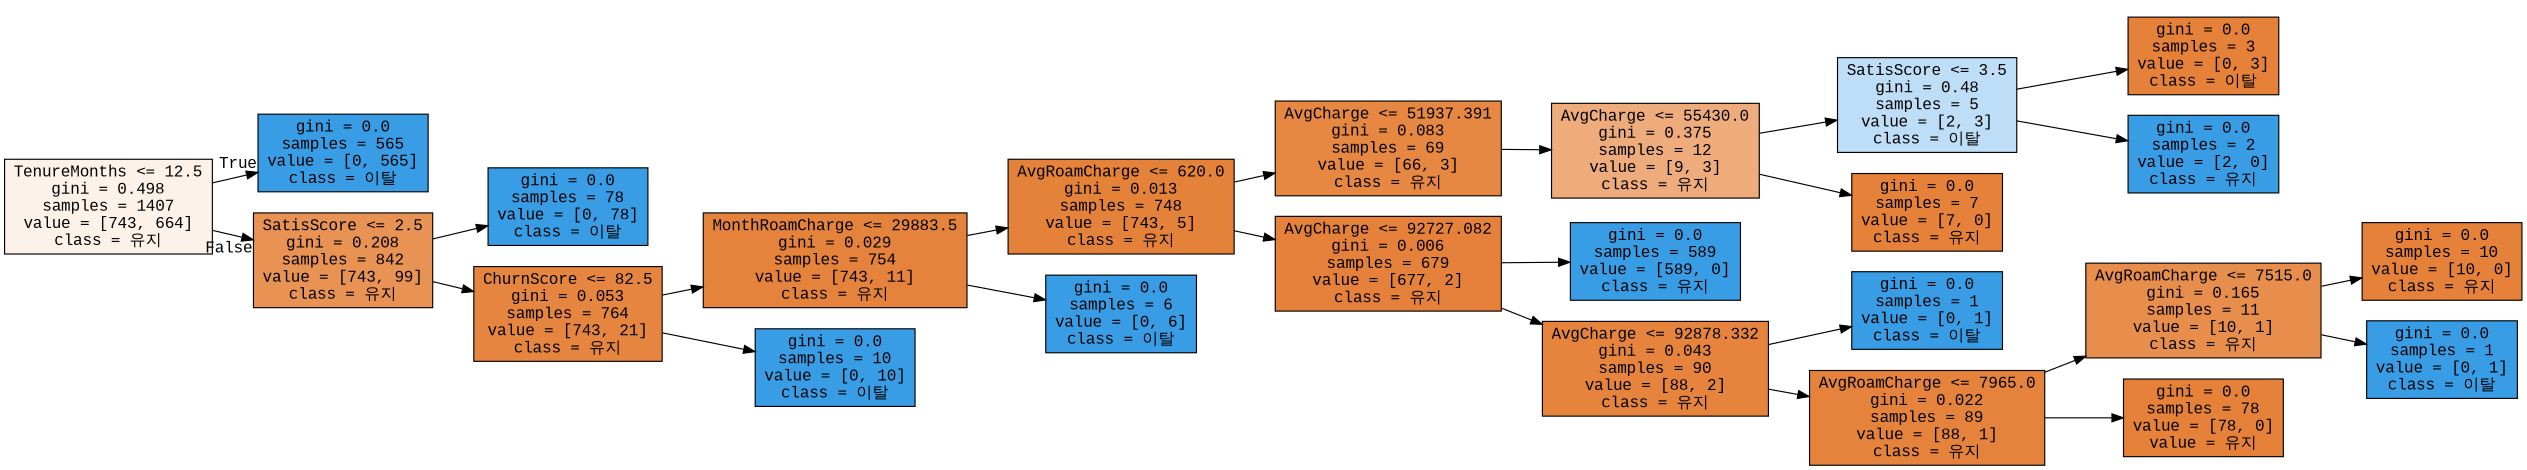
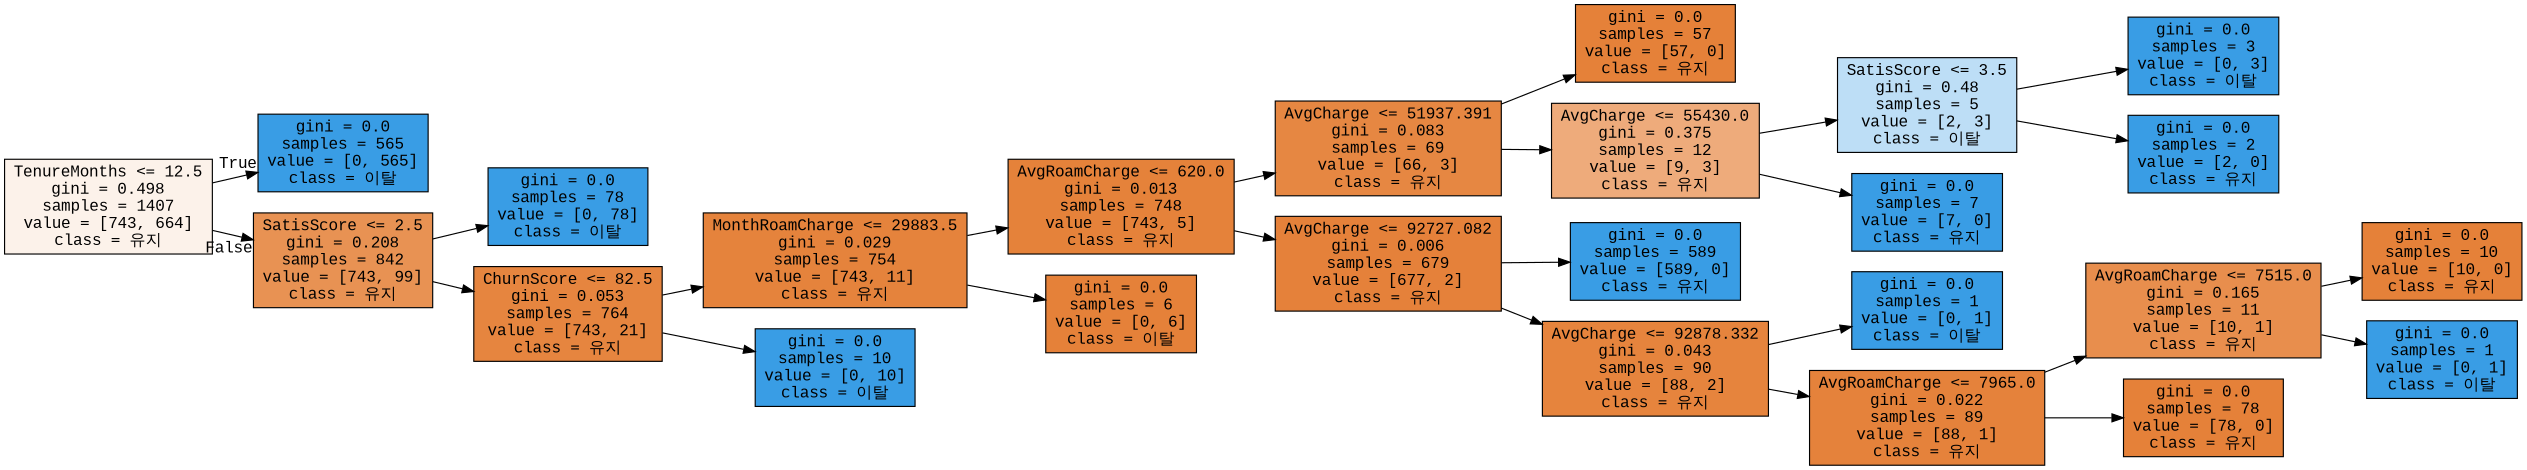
node "gini = 0.0 samples = 57 value = [57, 0] class = 유지": added
node "gini = 0.0 samples = 3 value = [0, 3] class = 이탈": fillcolor #e58139 -> #399de5
node "gini = 0.0 samples = 7 value = [7, 0] class = 유지": fillcolor #e58139 -> #399de5
node "gini = 0.0 samples = 6 value = [0, 6] class = 이탈": fillcolor #399de5 -> #e58139
node "gini = 0.0 samples = 78 value = [78, 0] value = 유지": label "gini = 0.0 samples = 78 value = [78, 0] value = 유지" -> "gini = 0.0 samples = 78 value = [78, 0] class = 유지"
